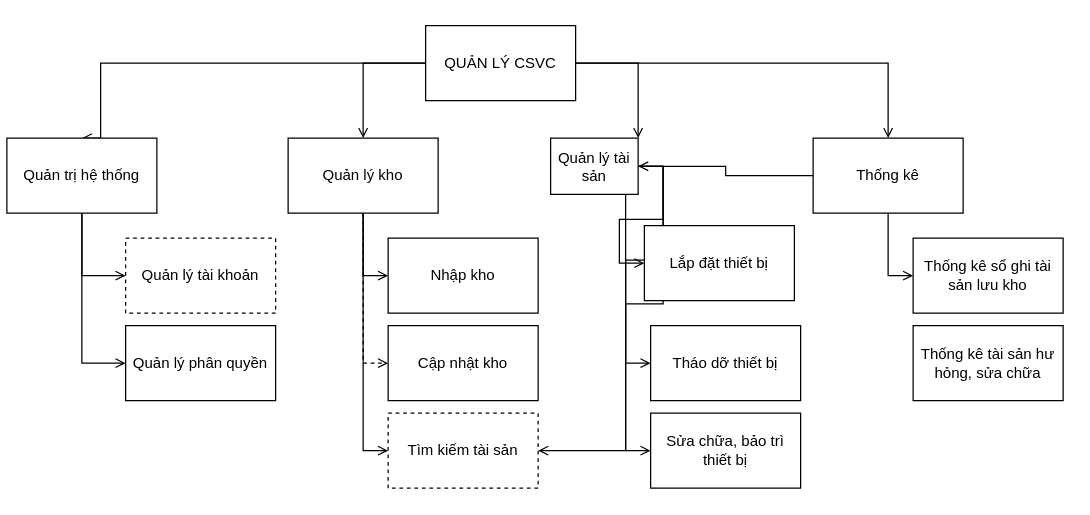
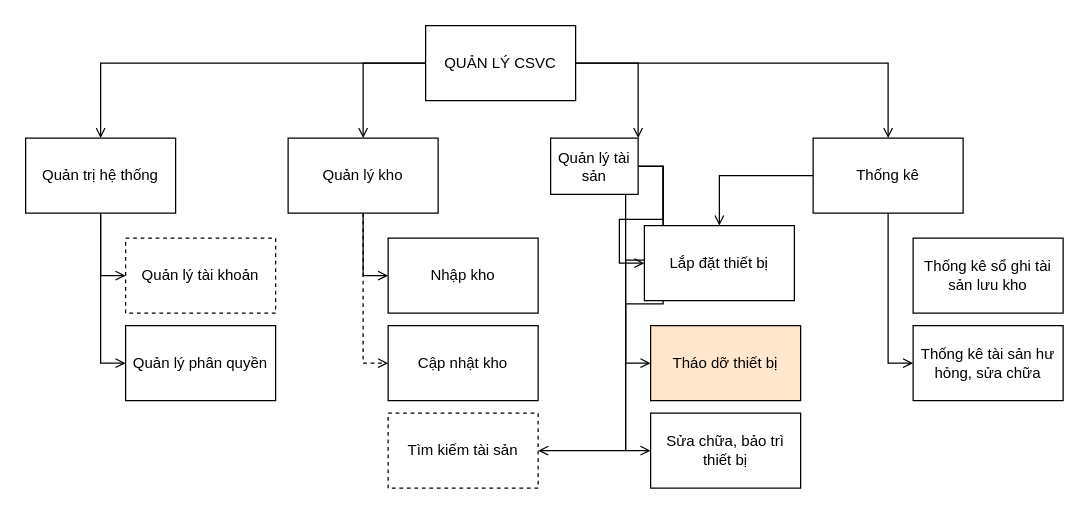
edge "Thống kê" -> "Quản lý tài sản": now "Thống kê" -> "Thống kê tài sản hư hỏng, sửa chữa"
node "Quản trị hệ thống": moved (82, 176) -> (101, 176)
edge "Thống kê" -> "Thống kê sổ ghi tài sản lưu kho": now "Thống kê" -> "Lắp đặt thiết bị"
node "Tháo dỡ thiết bị": fillcolor #ffffff -> #ffe6cc
edge "Quản lý kho" -> "Tìm kiếm tài sản": removed
